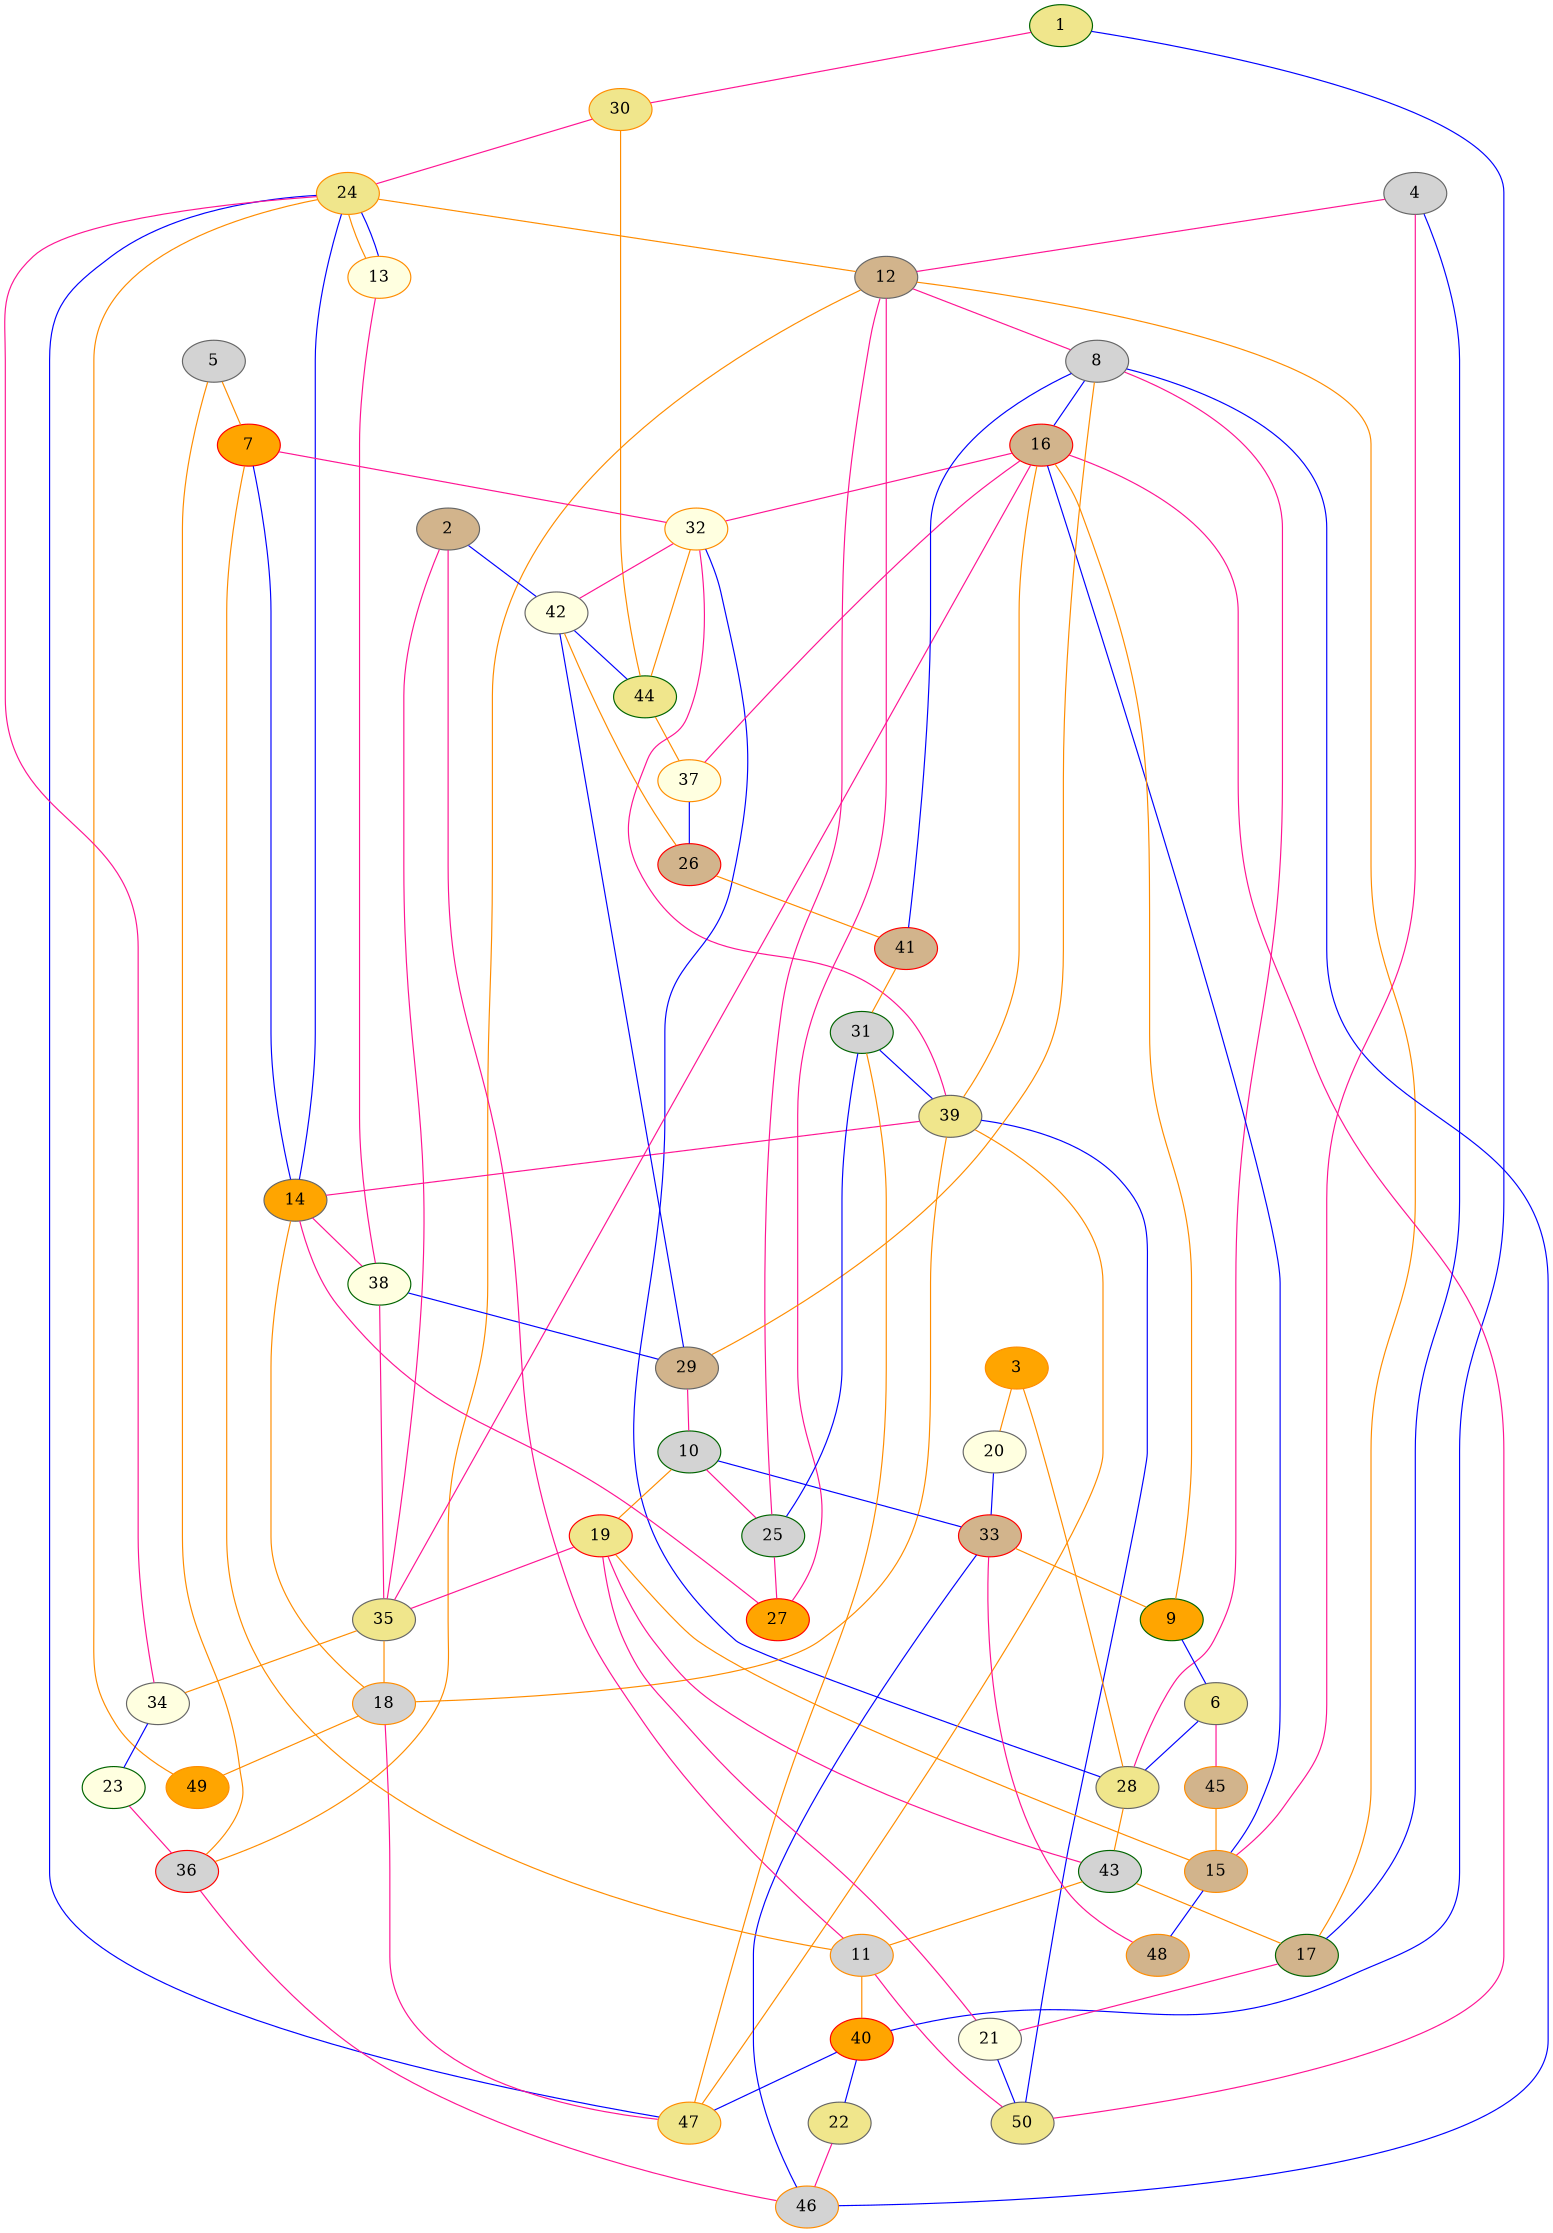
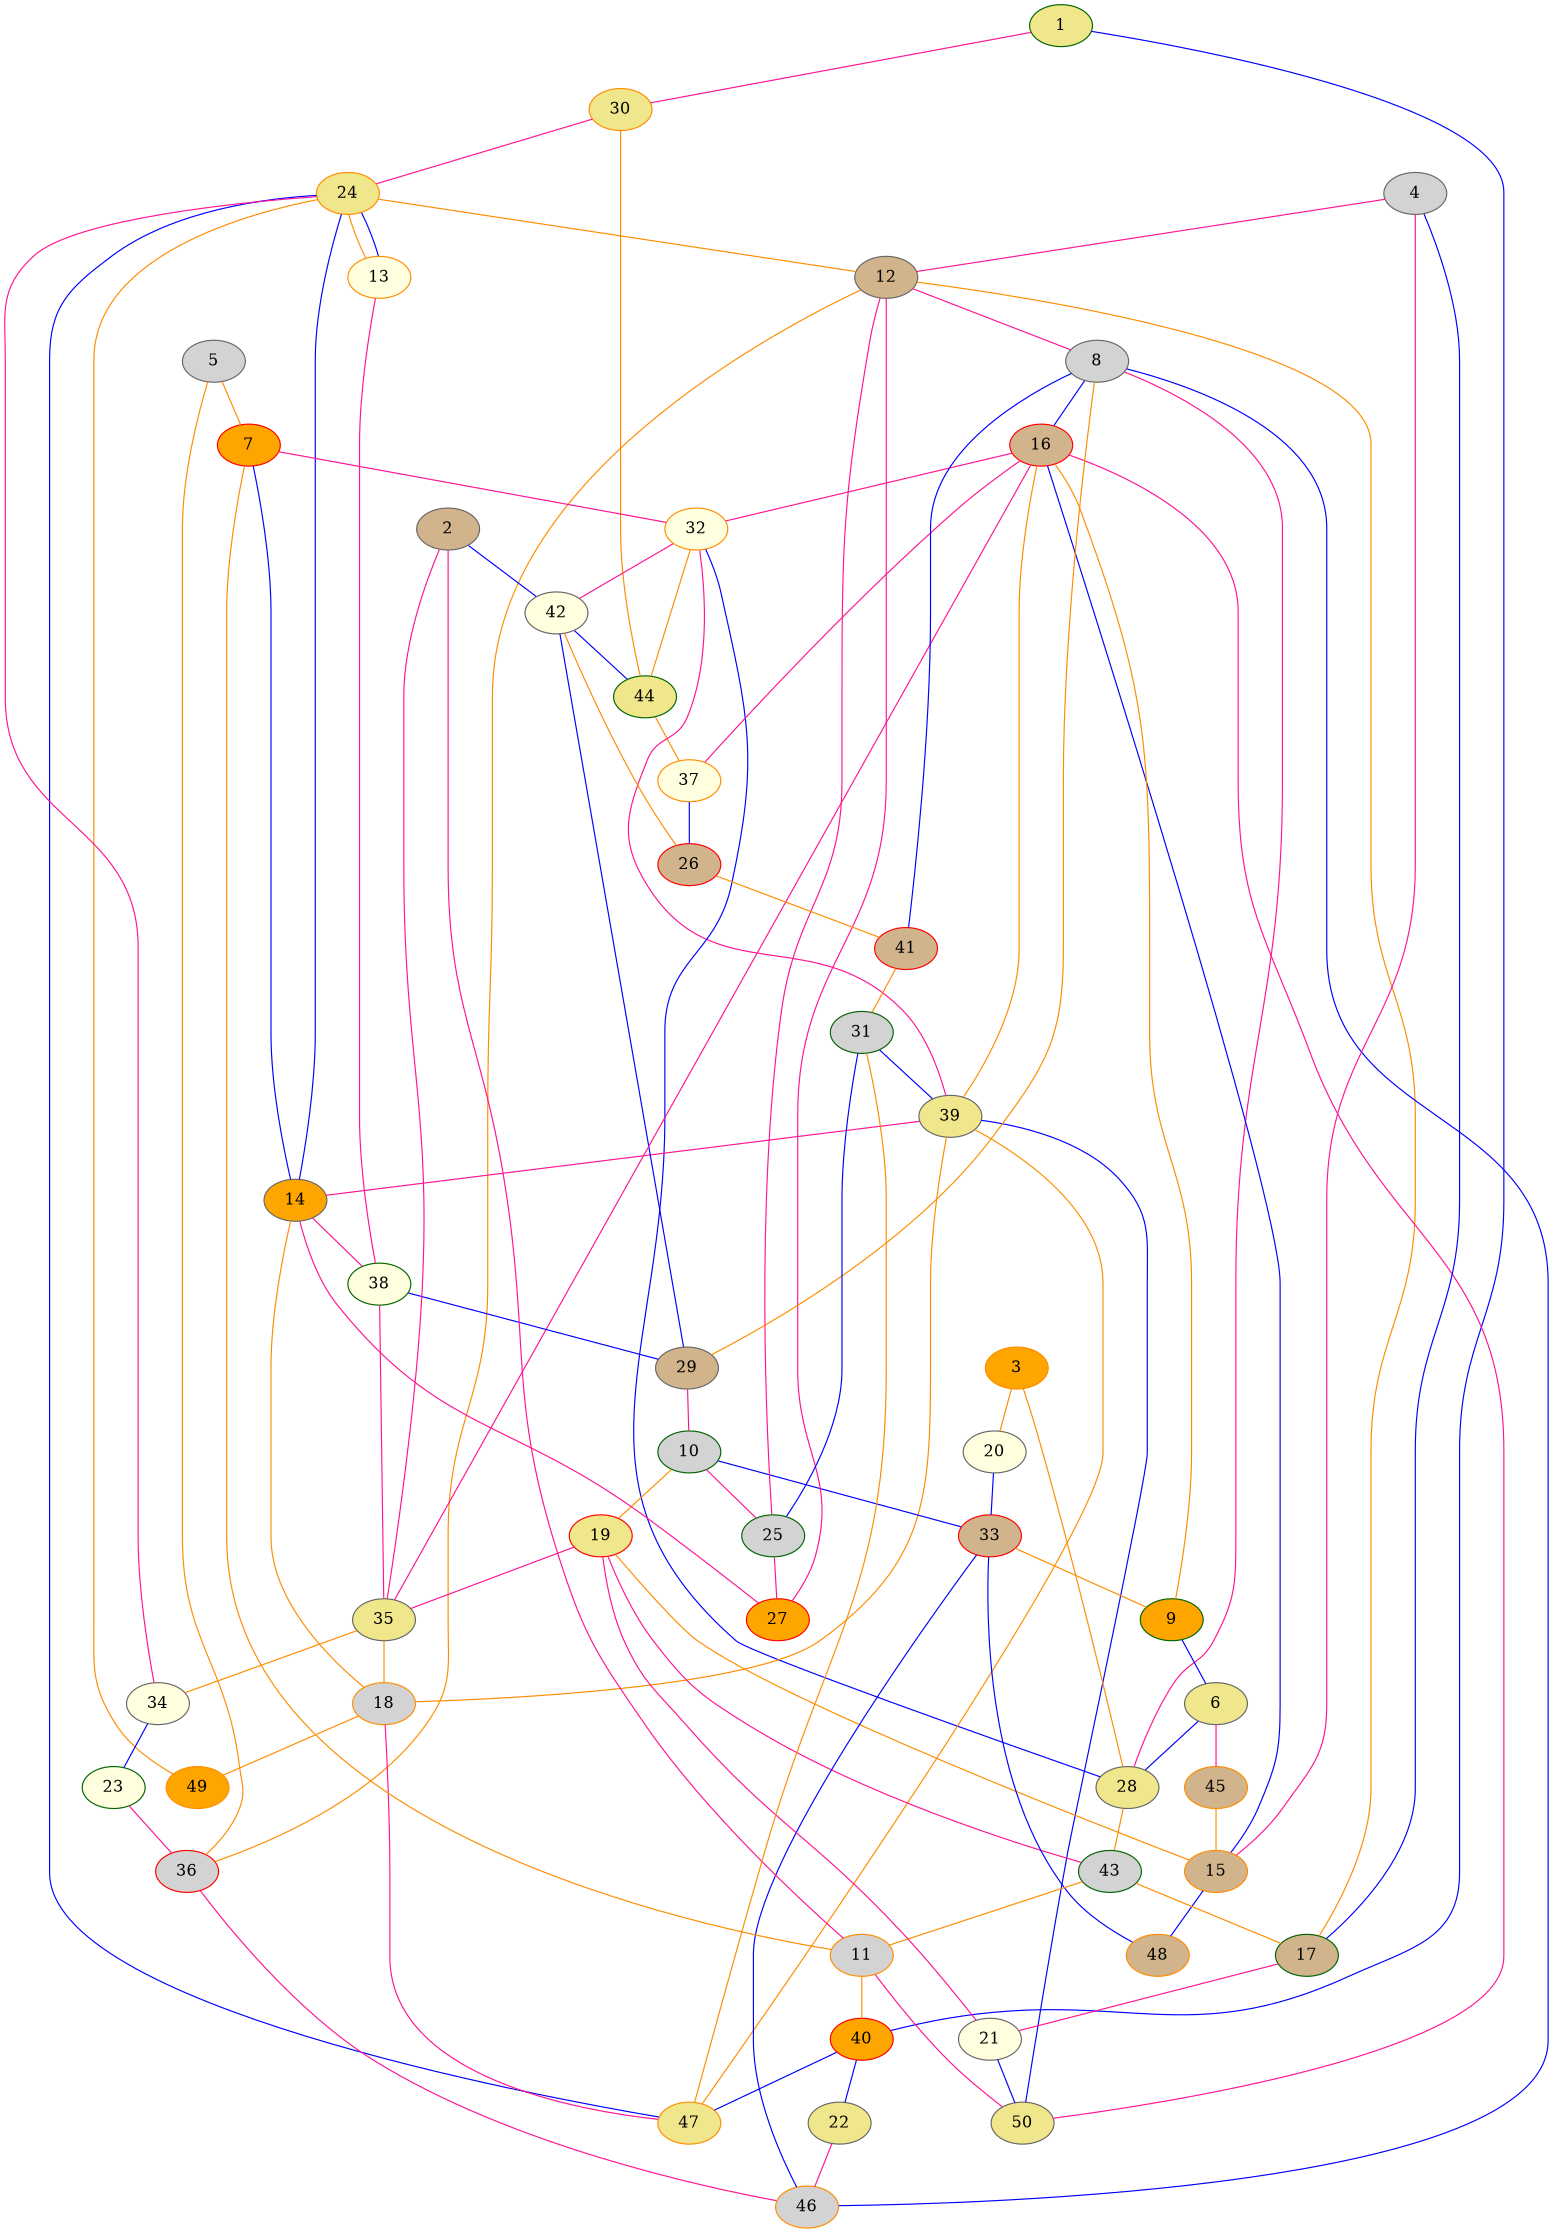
edge "33" -- "48": color deeppink -> blue
